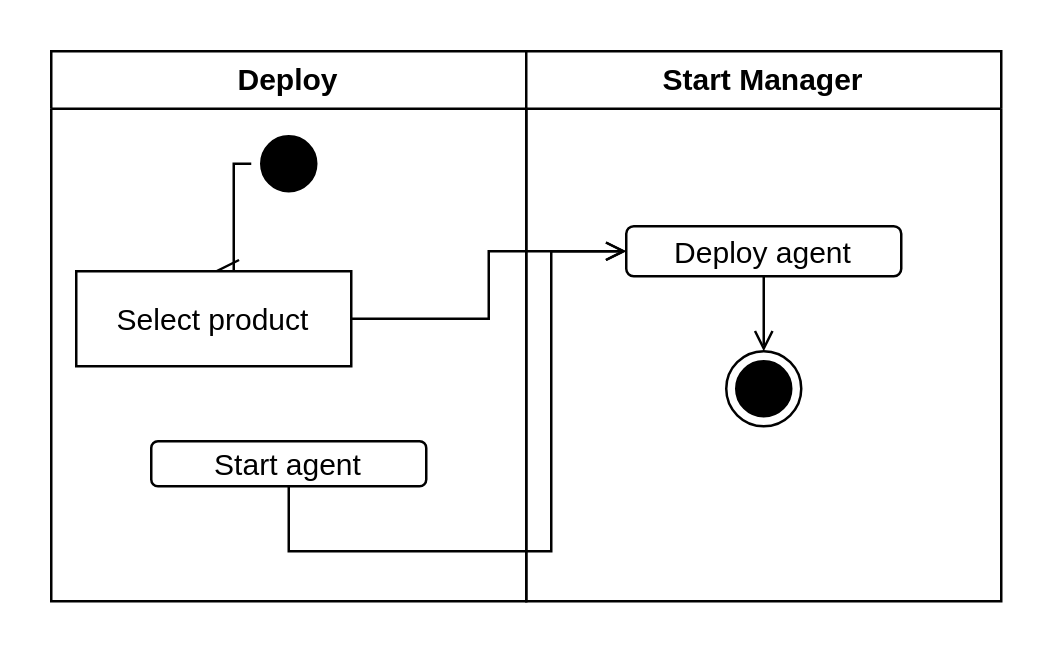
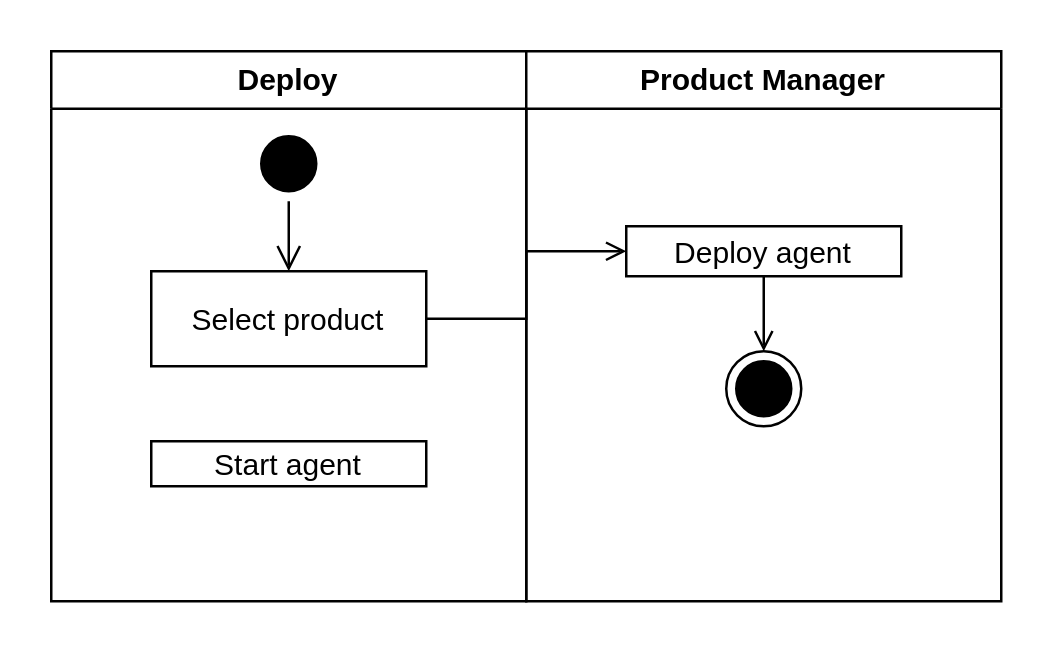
node "Start Manager": label "Start Manager" -> "Product Manager"
node "Deploy agent": shape rounded rectangle -> rectangle
node "Select product": moved (214, 319) -> (289, 319)
edge "Start agent" -> "Deploy agent": removed
node "Start agent": shape rounded rectangle -> rectangle
